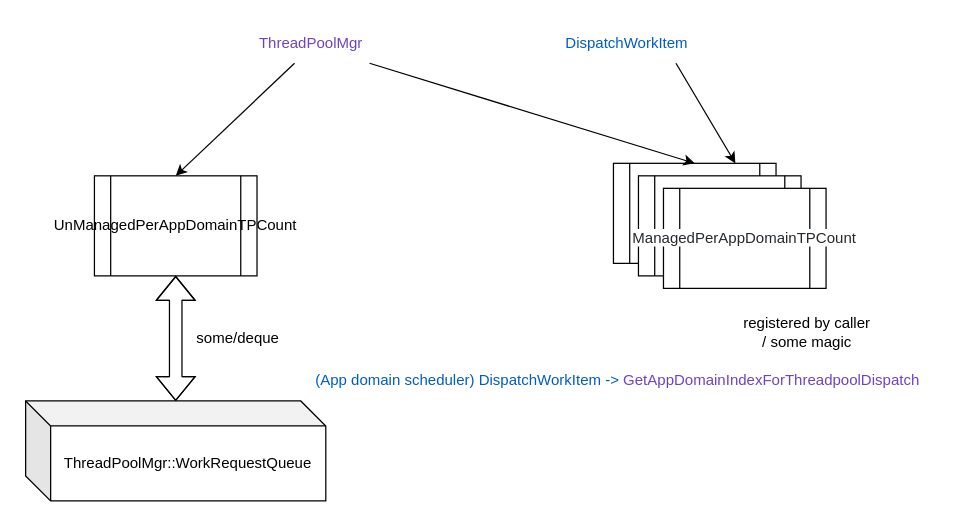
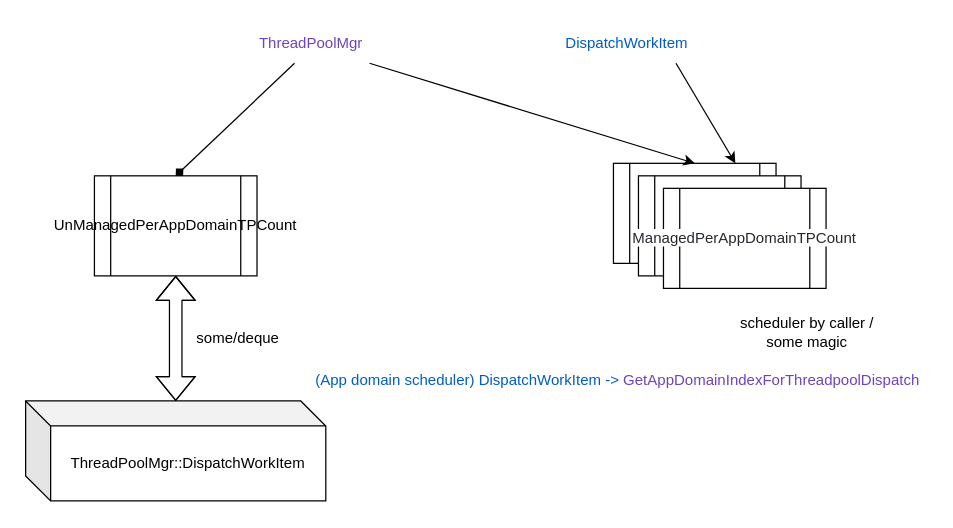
edge "ThreadPoolMgr" -> "UnManagedPerAppDomainTPCount": arrowhead classic -> diamond
node "registered by caller / some magic": label "registered by caller / some magic" -> "scheduler by caller / some magic"
node "ThreadPoolMgr::WorkRequestQueue": label "ThreadPoolMgr::WorkRequestQueue" -> "ThreadPoolMgr::DispatchWorkItem"
